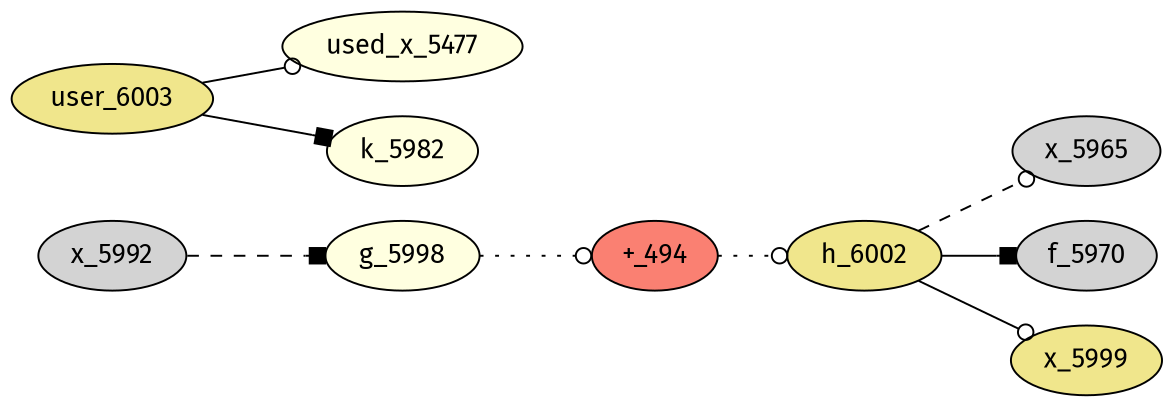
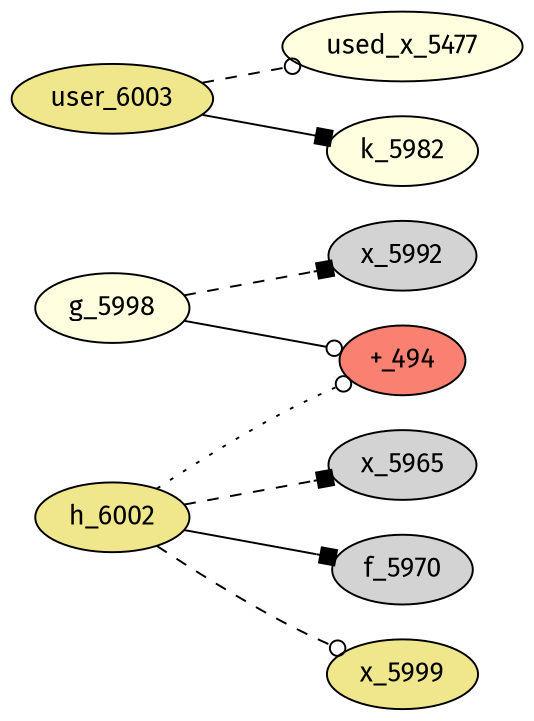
edge "user_6003" -> "used_x_5477": style solid -> dashed
edge "h_6002" -> "x_5965": arrowhead odot -> box
edge "x_5992" -> "g_5998": reversed
edge "g_5998" -> "+_494": style dotted -> solid
edge "+_494" -> "h_6002": reversed
edge "h_6002" -> "x_5999": style solid -> dashed
